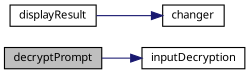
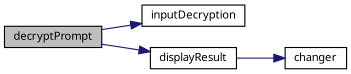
edge "decryptPrompt" -> "displayResult": added
